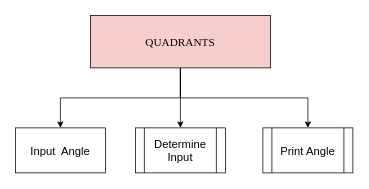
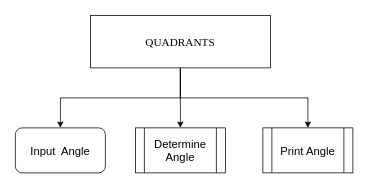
node "QUADRANTS": fillcolor #f8cecc -> #ffffff
node "Input Angle": shape rectangle -> rounded rectangle
node "Determine Input": label "Determine Input" -> "Determine Angle"
